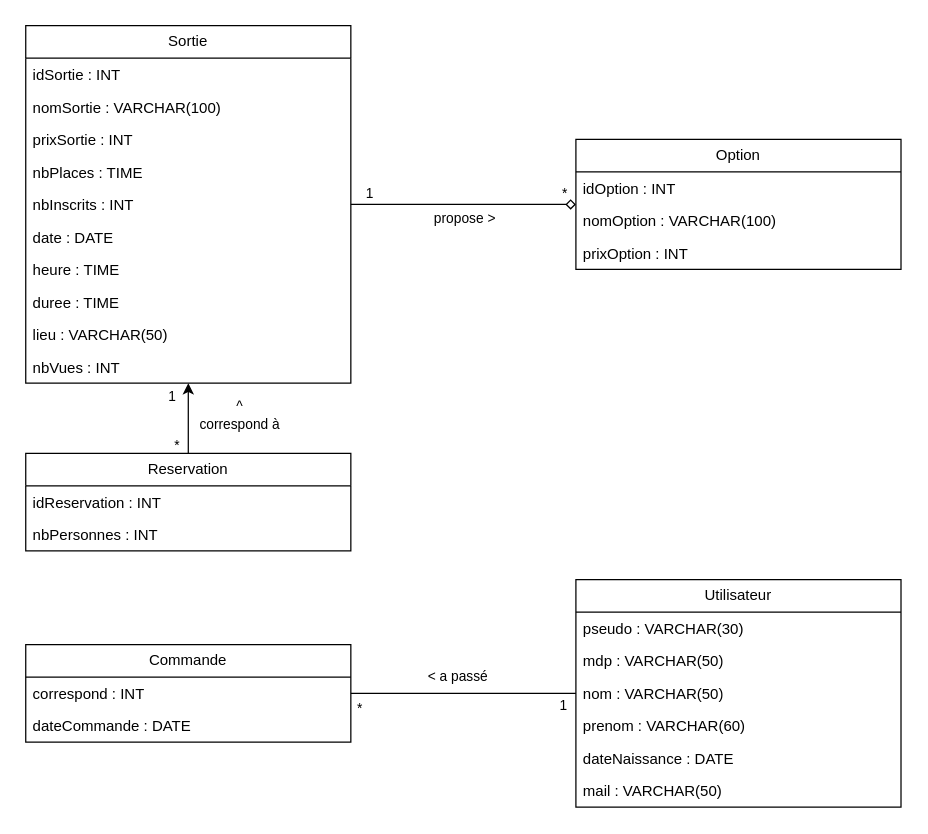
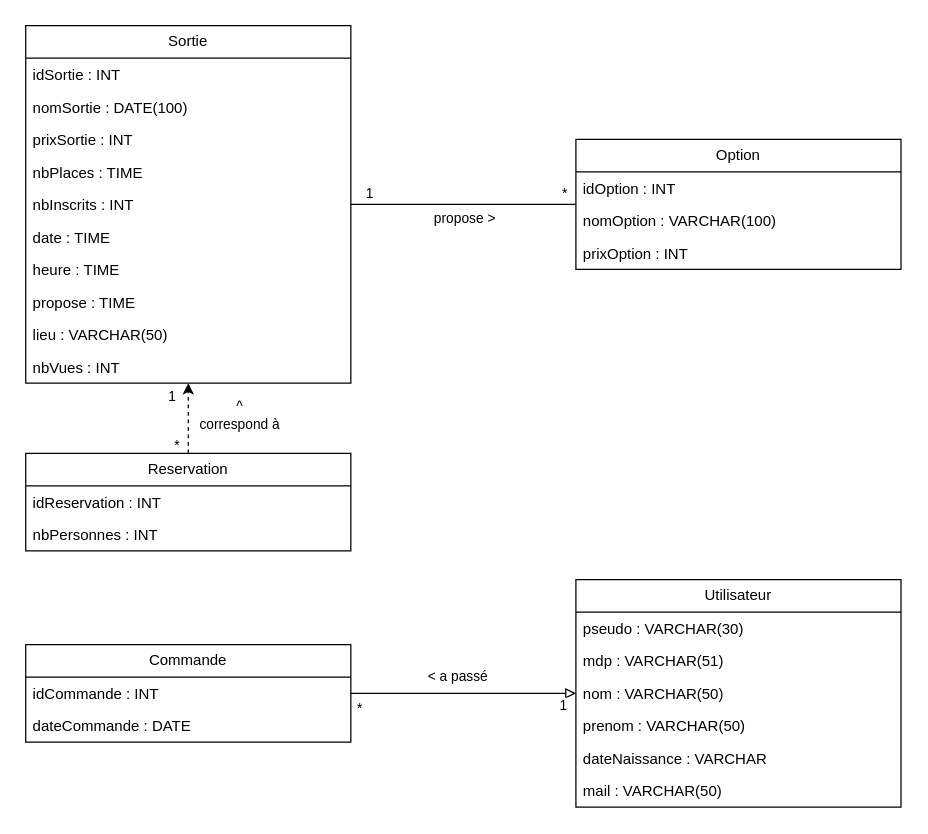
node "nomSortie : VARCHAR(100)": label "nomSortie : VARCHAR(100)" -> "nomSortie : DATE(100)"
edge "Sortie" -> "Option": arrowhead diamond -> none
node "date : DATE": label "date : DATE" -> "date : TIME"
node "duree : TIME": label "duree : TIME" -> "propose : TIME"
edge "Reservation" -> "Sortie": style solid -> dashed
node "mdp : VARCHAR(50)": label "mdp : VARCHAR(50)" -> "mdp : VARCHAR(51)"
edge "Commande" -- "Utilisateur": arrowhead none -> block
node "correspond : INT": label "correspond : INT" -> "idCommande : INT"
node "prenom : VARCHAR(60)": label "prenom : VARCHAR(60)" -> "prenom : VARCHAR(50)"
node "dateNaissance : DATE": label "dateNaissance : DATE" -> "dateNaissance : VARCHAR"
